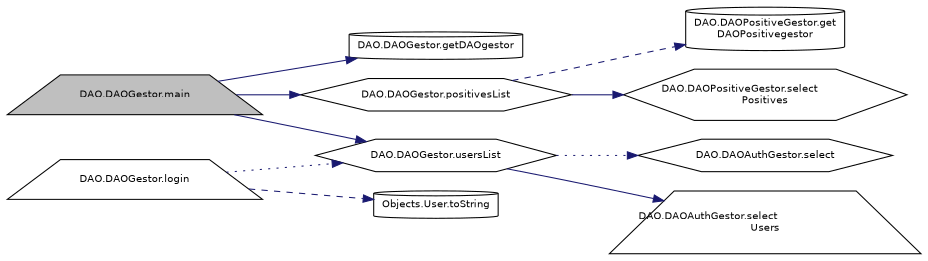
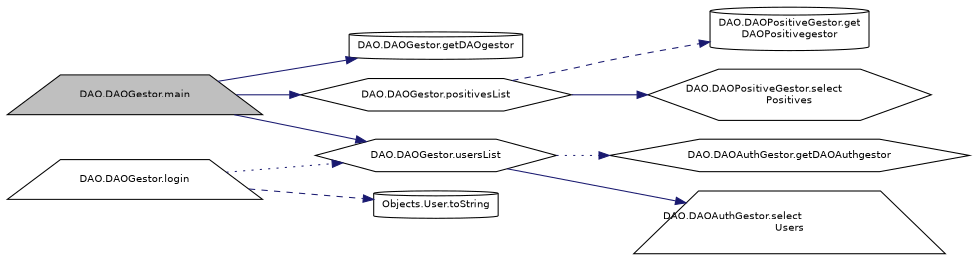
node "DAO.DAOAuthGestor.select": label "DAO.DAOAuthGestor.select" -> "DAO.DAOAuthGestor.getDAOAuthgestor"
